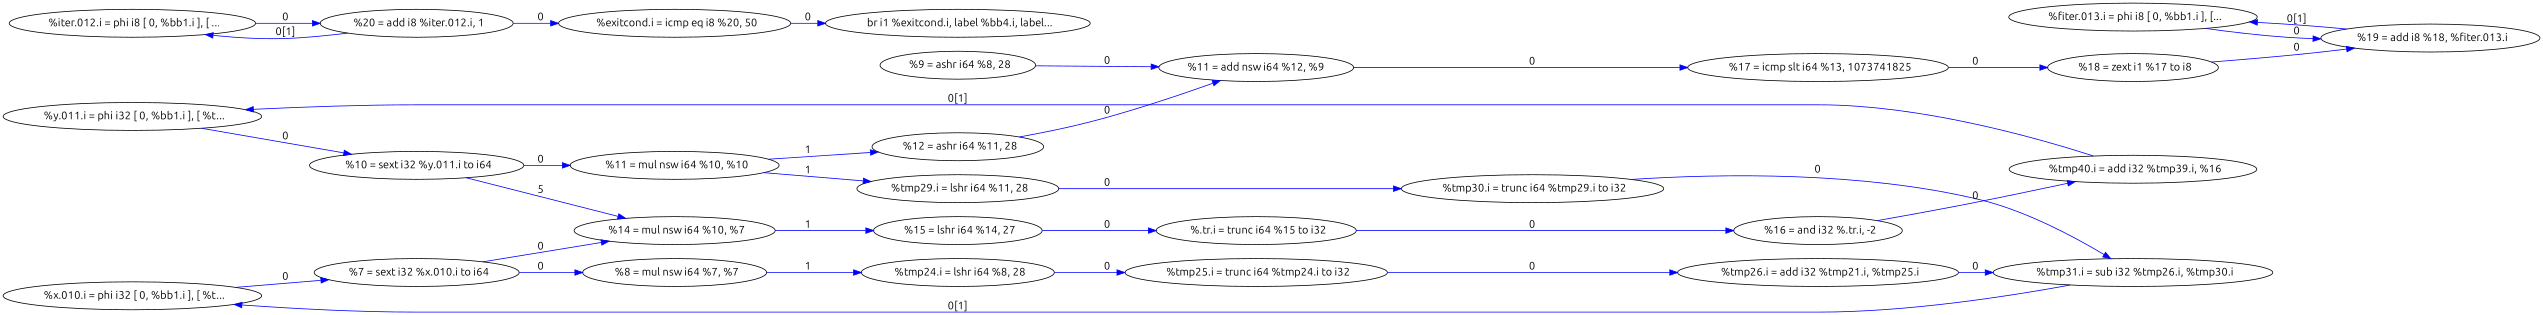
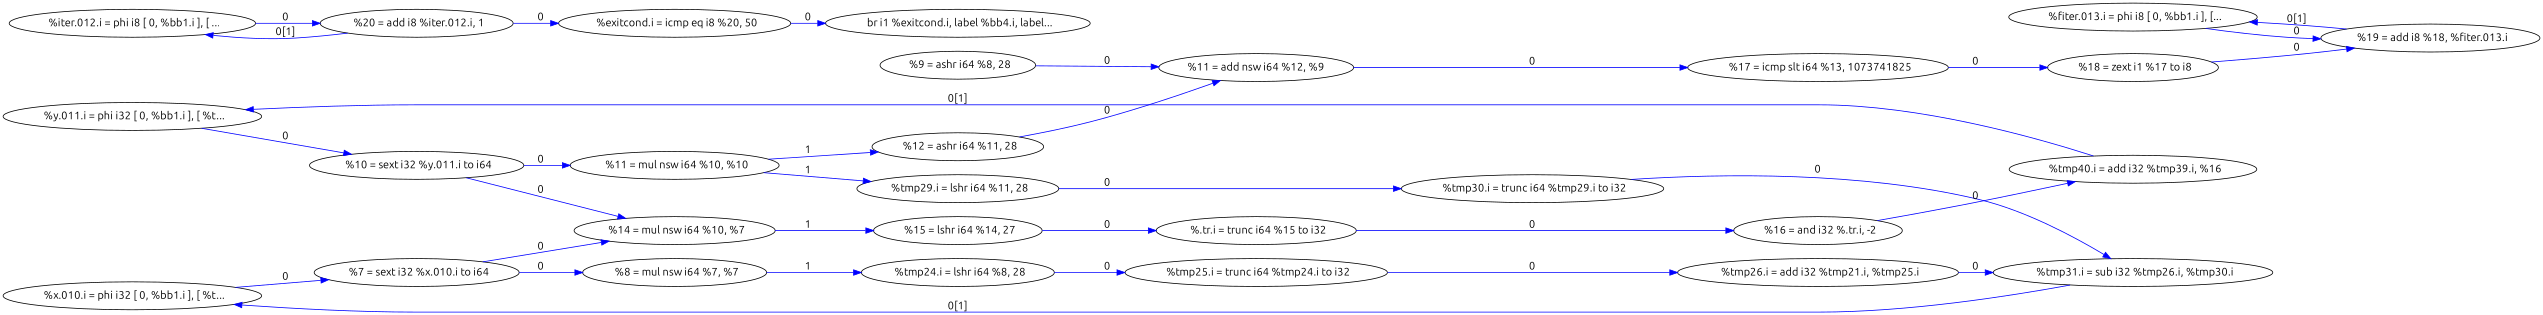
edge "%10 = sext i32 %y.011.i to i64" -> "%14 = mul nsw i64 %10, %7": label "5" -> "0"
